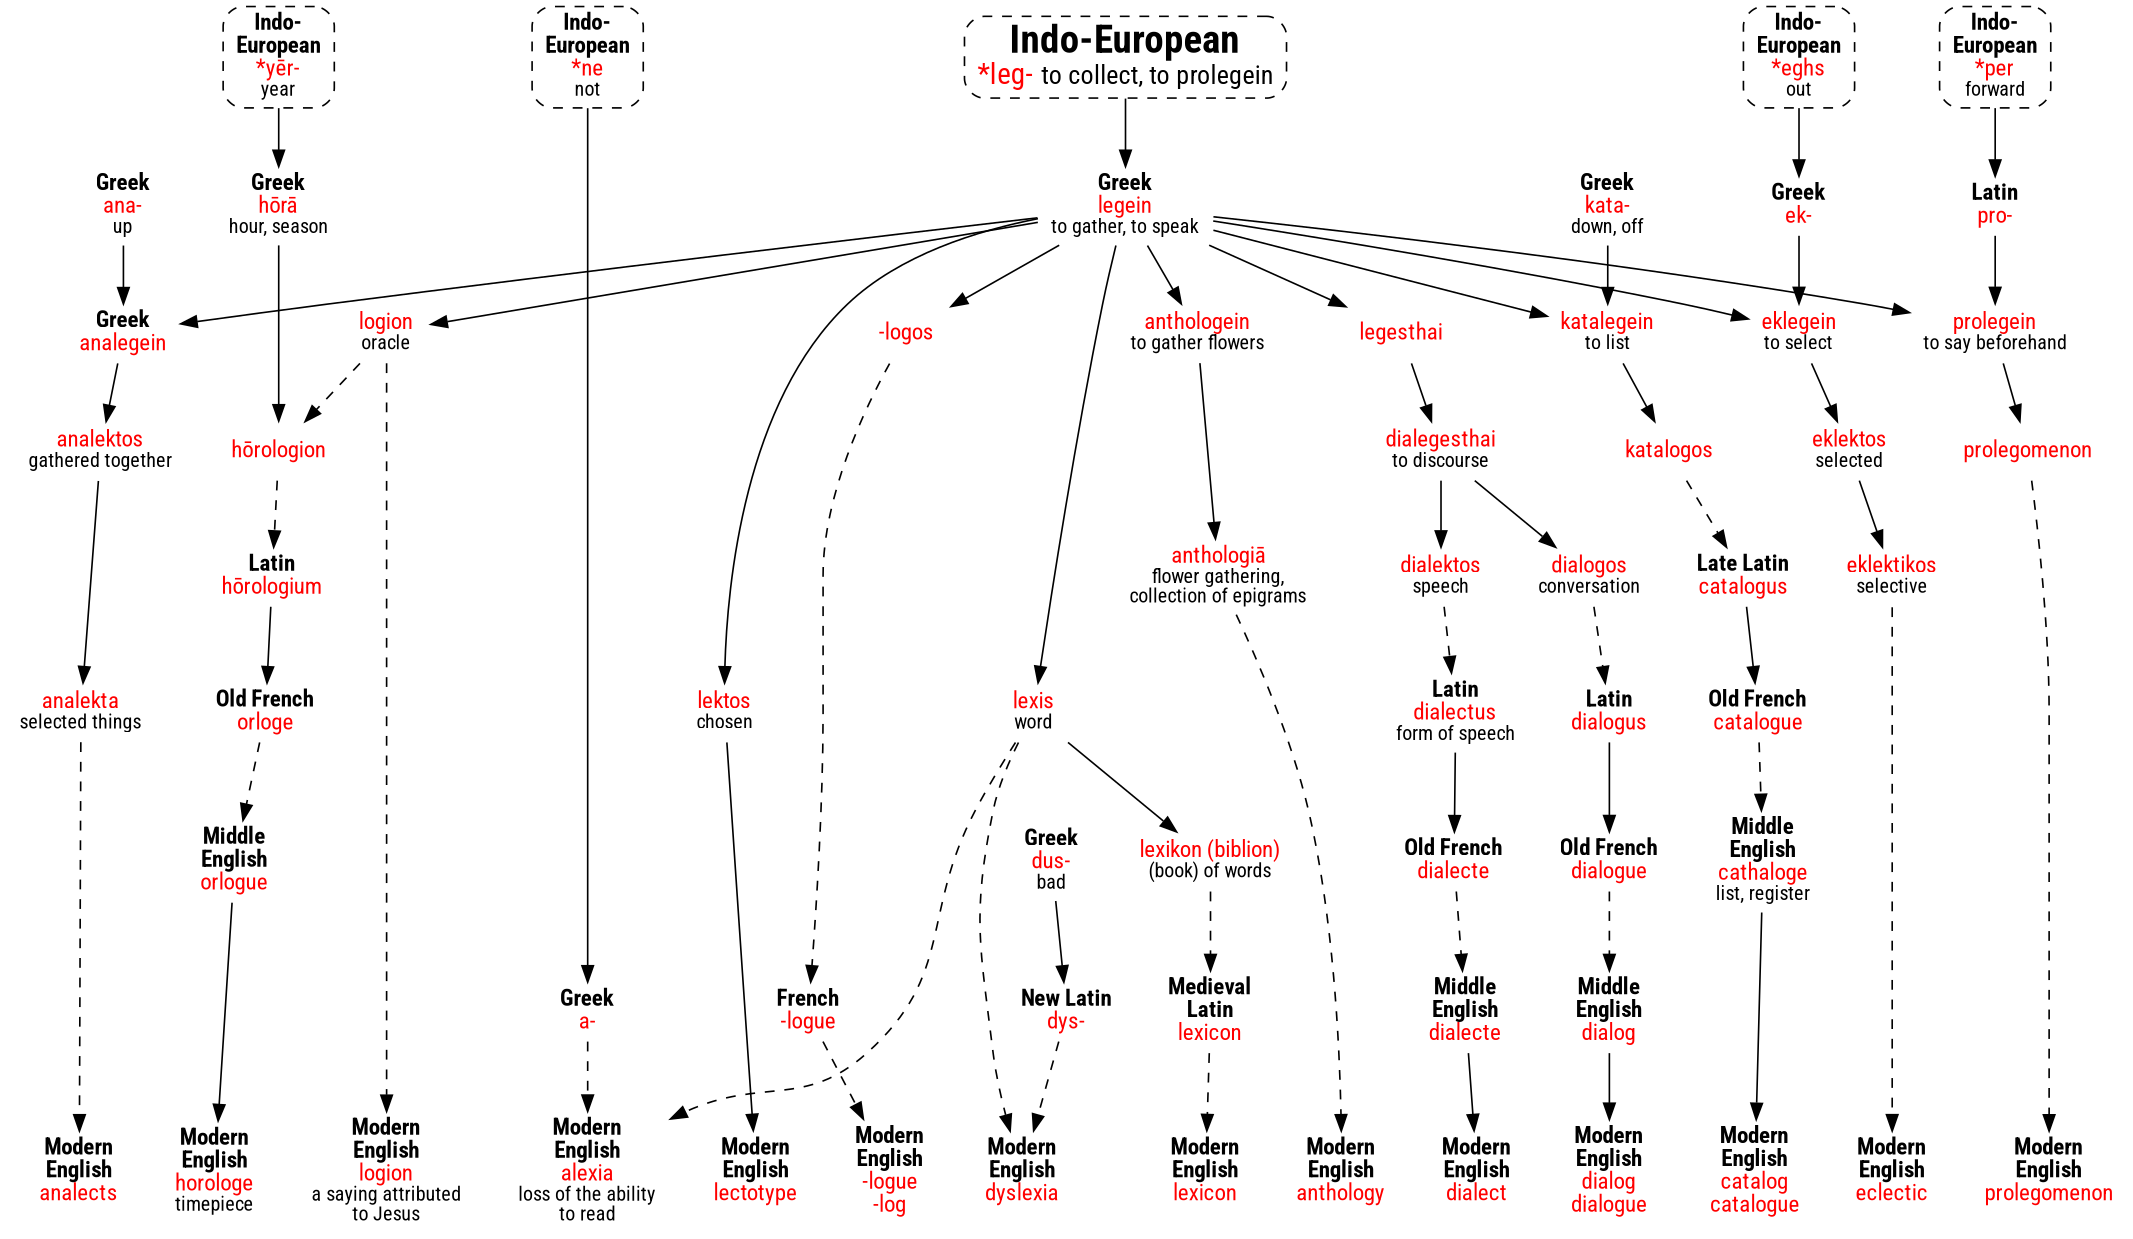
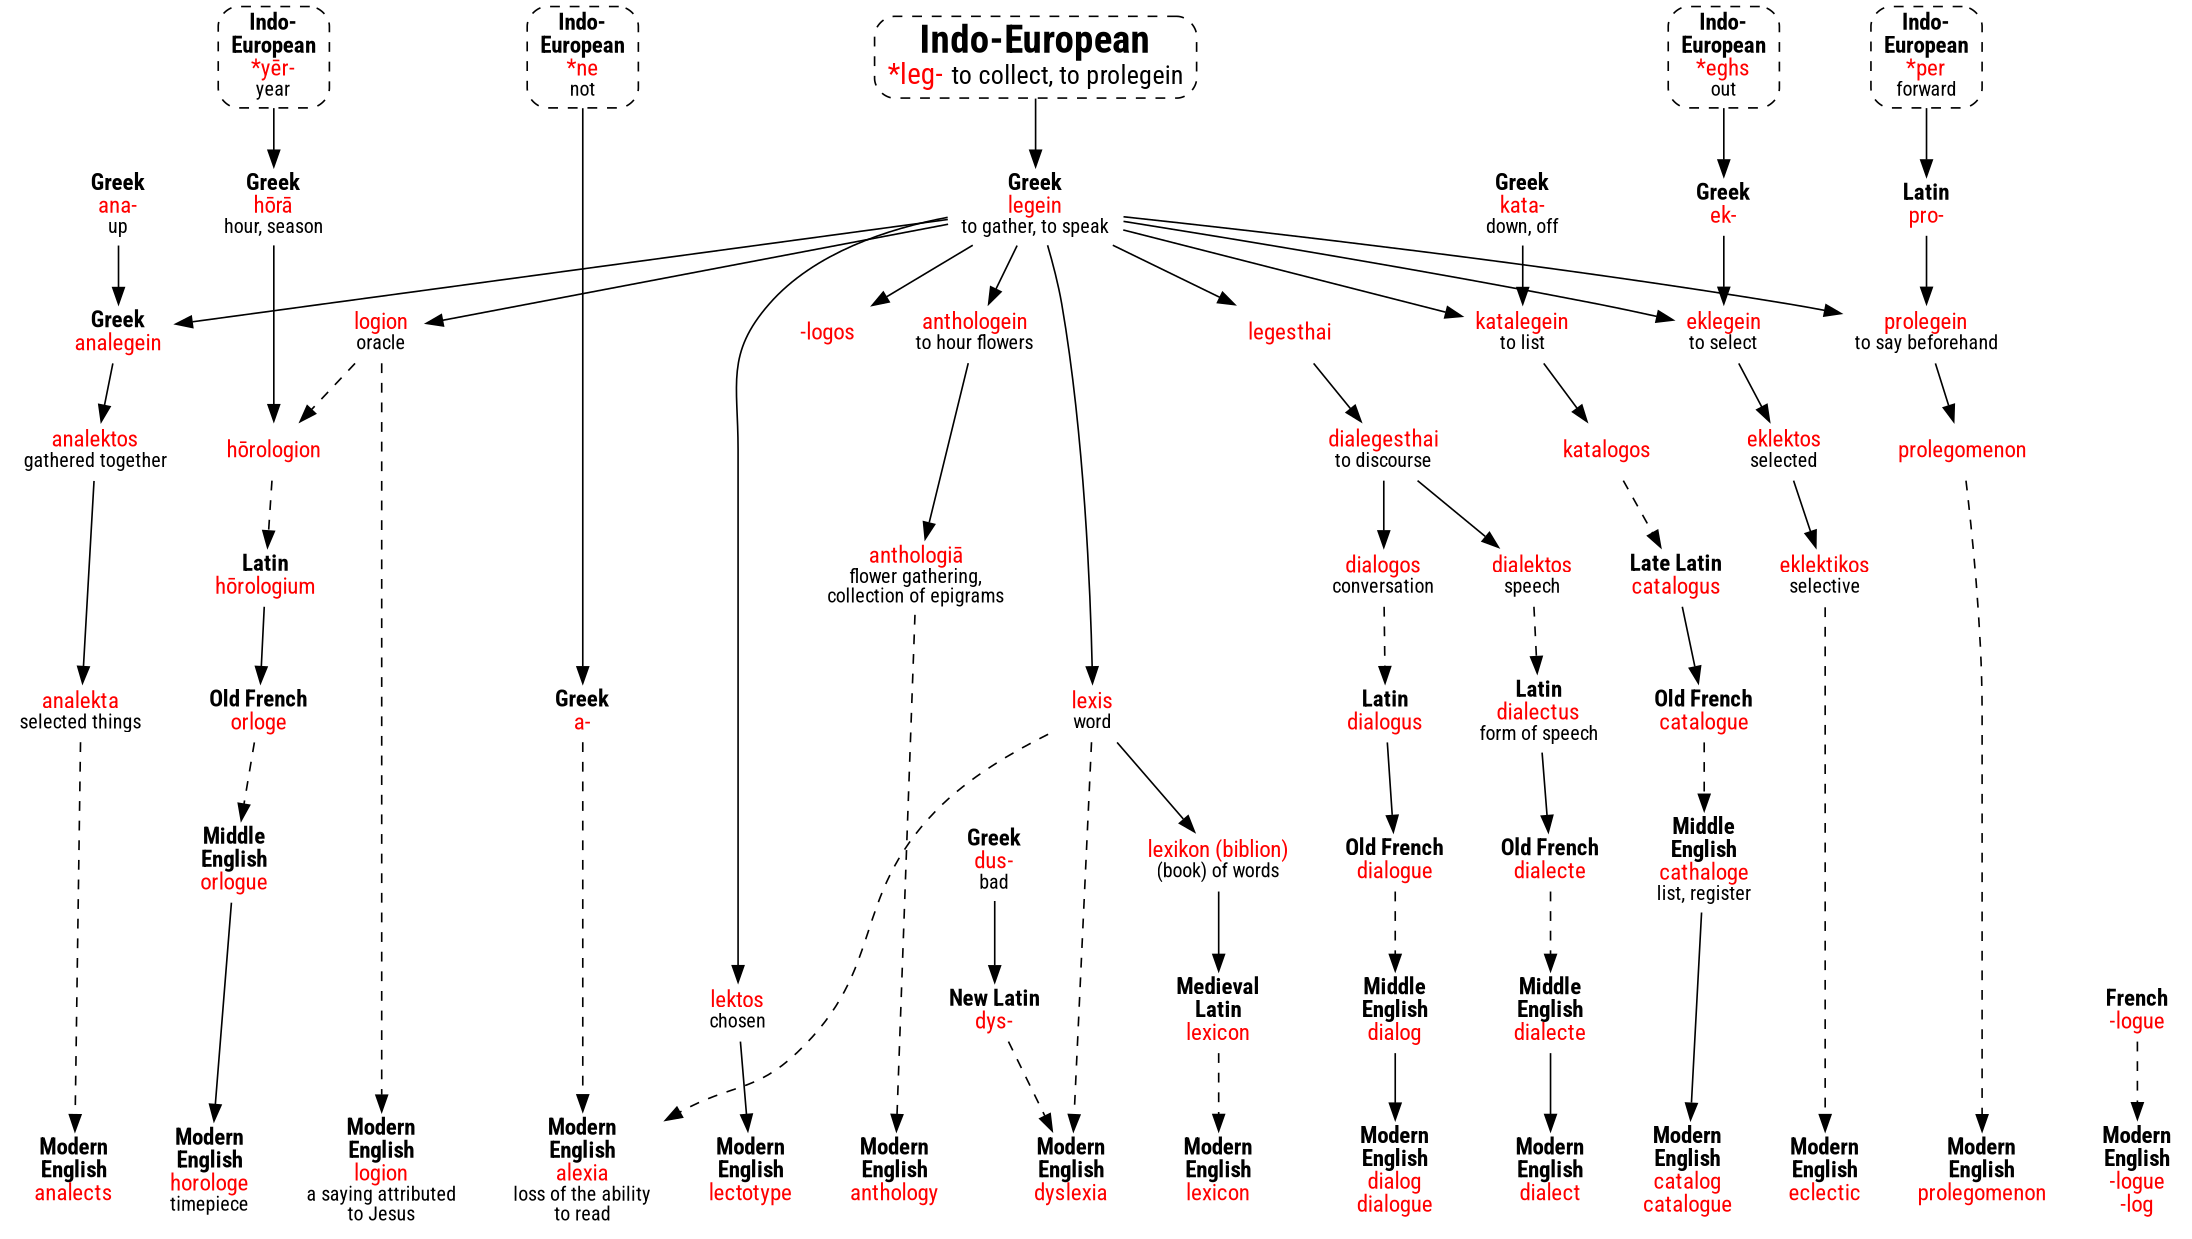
node "anthologein": text "to gather flowers" -> "to hour flowers"
edge "-logos" -> "French": removed
edge "lexikon (biblion)" -> "Medieval": style dashed -> solid
